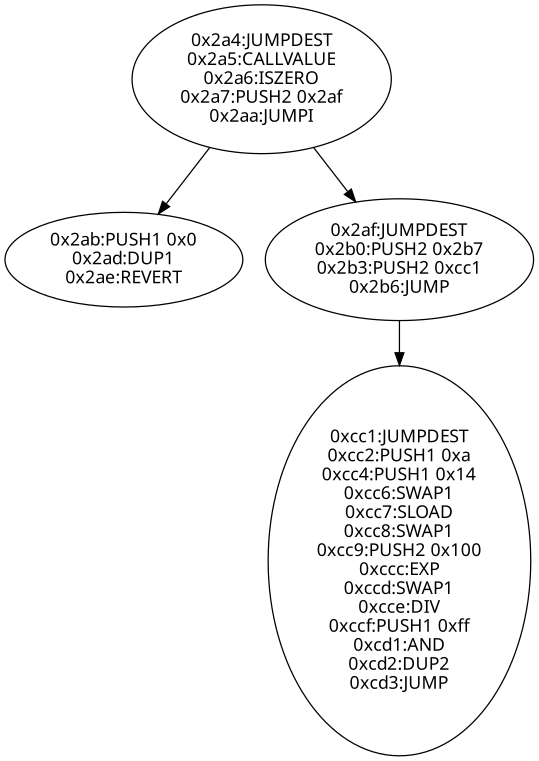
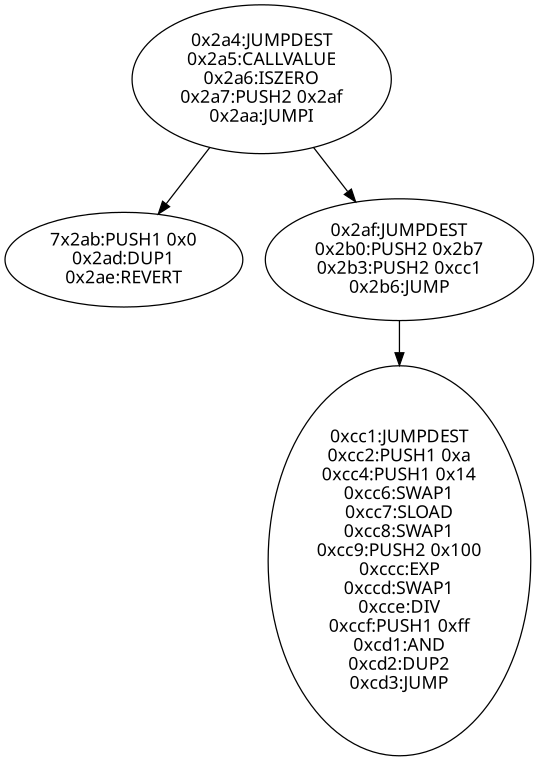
node "0x2ab:PUSH1 0x0 0x2ad:DUP1 0x2ae:REVERT": label "0x2ab:PUSH1 0x0 0x2ad:DUP1 0x2ae:REVERT" -> "7x2ab:PUSH1 0x0 0x2ad:DUP1 0x2ae:REVERT"
